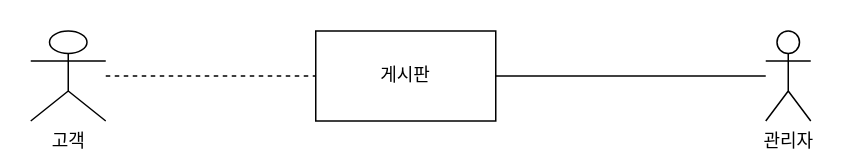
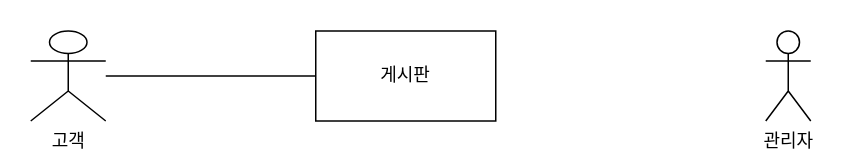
edge "고객" -- "게시판": style dashed -> solid
edge "게시판" -- "관리자": removed
